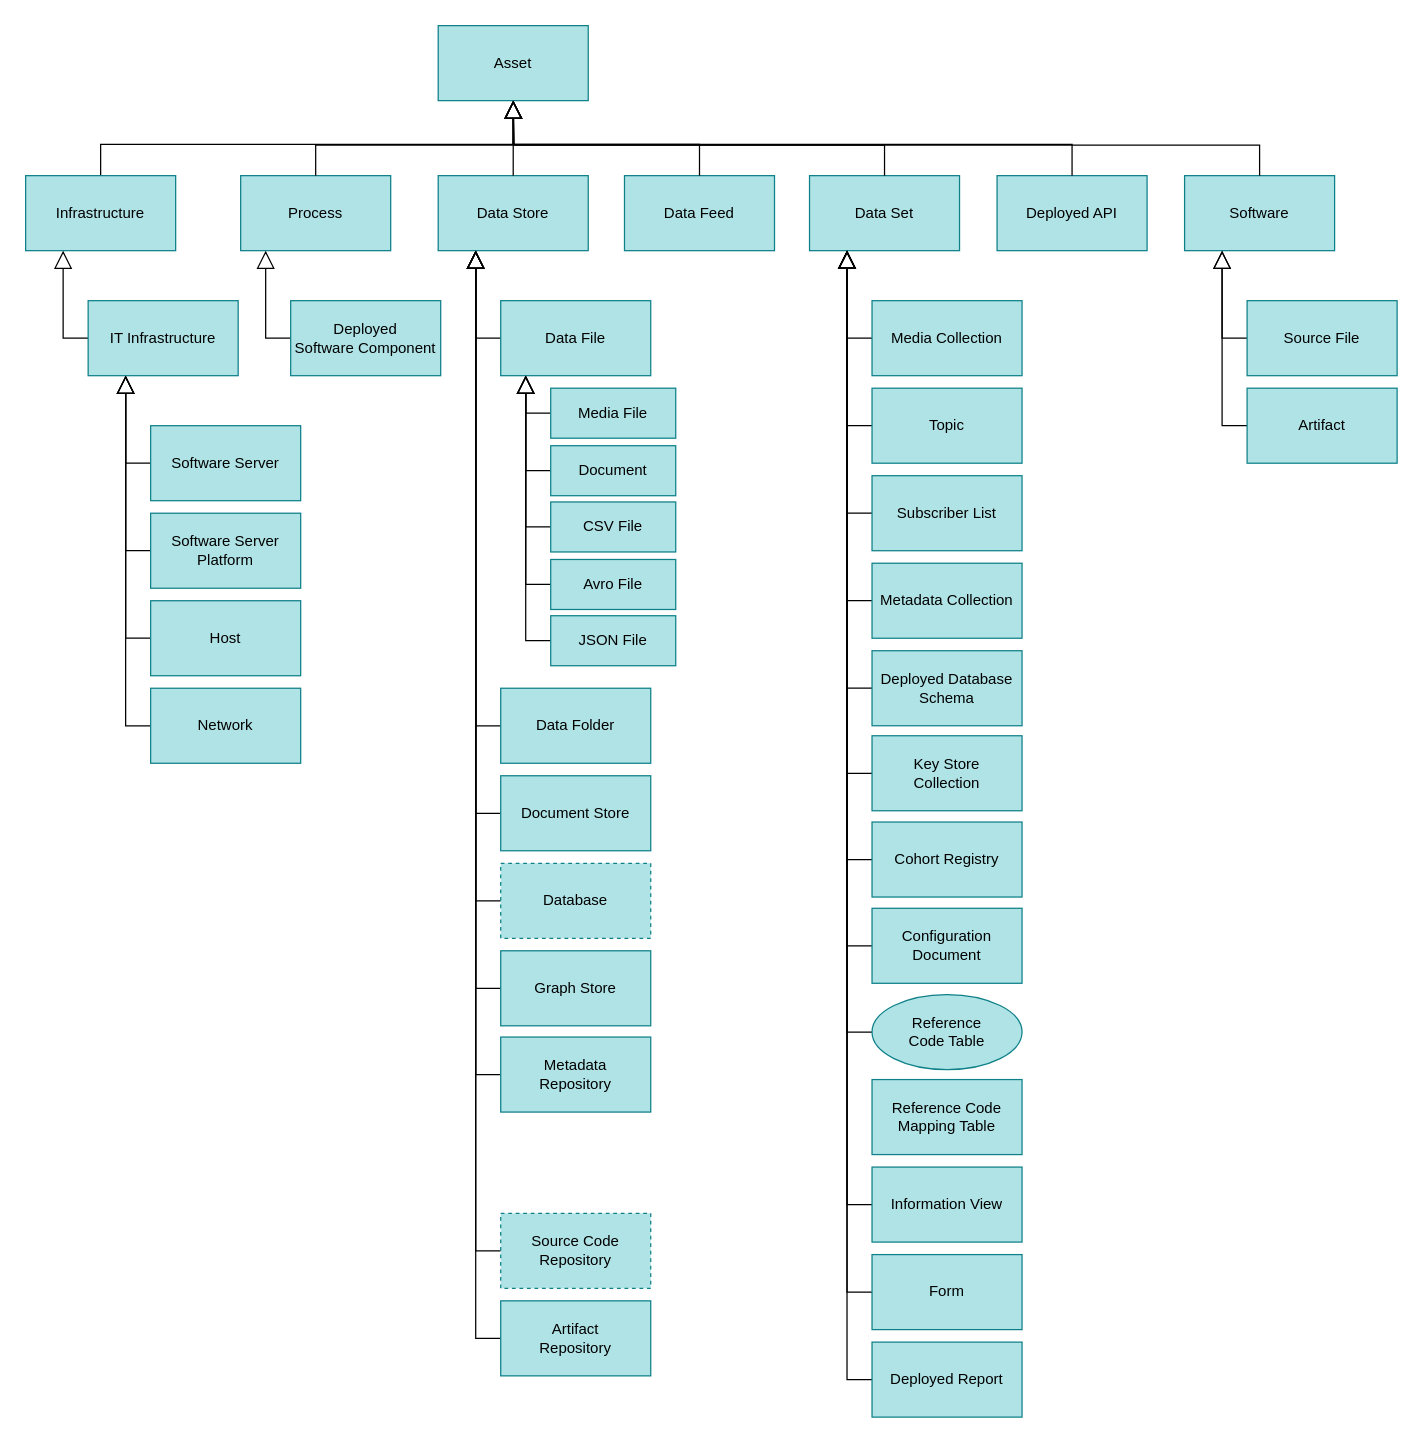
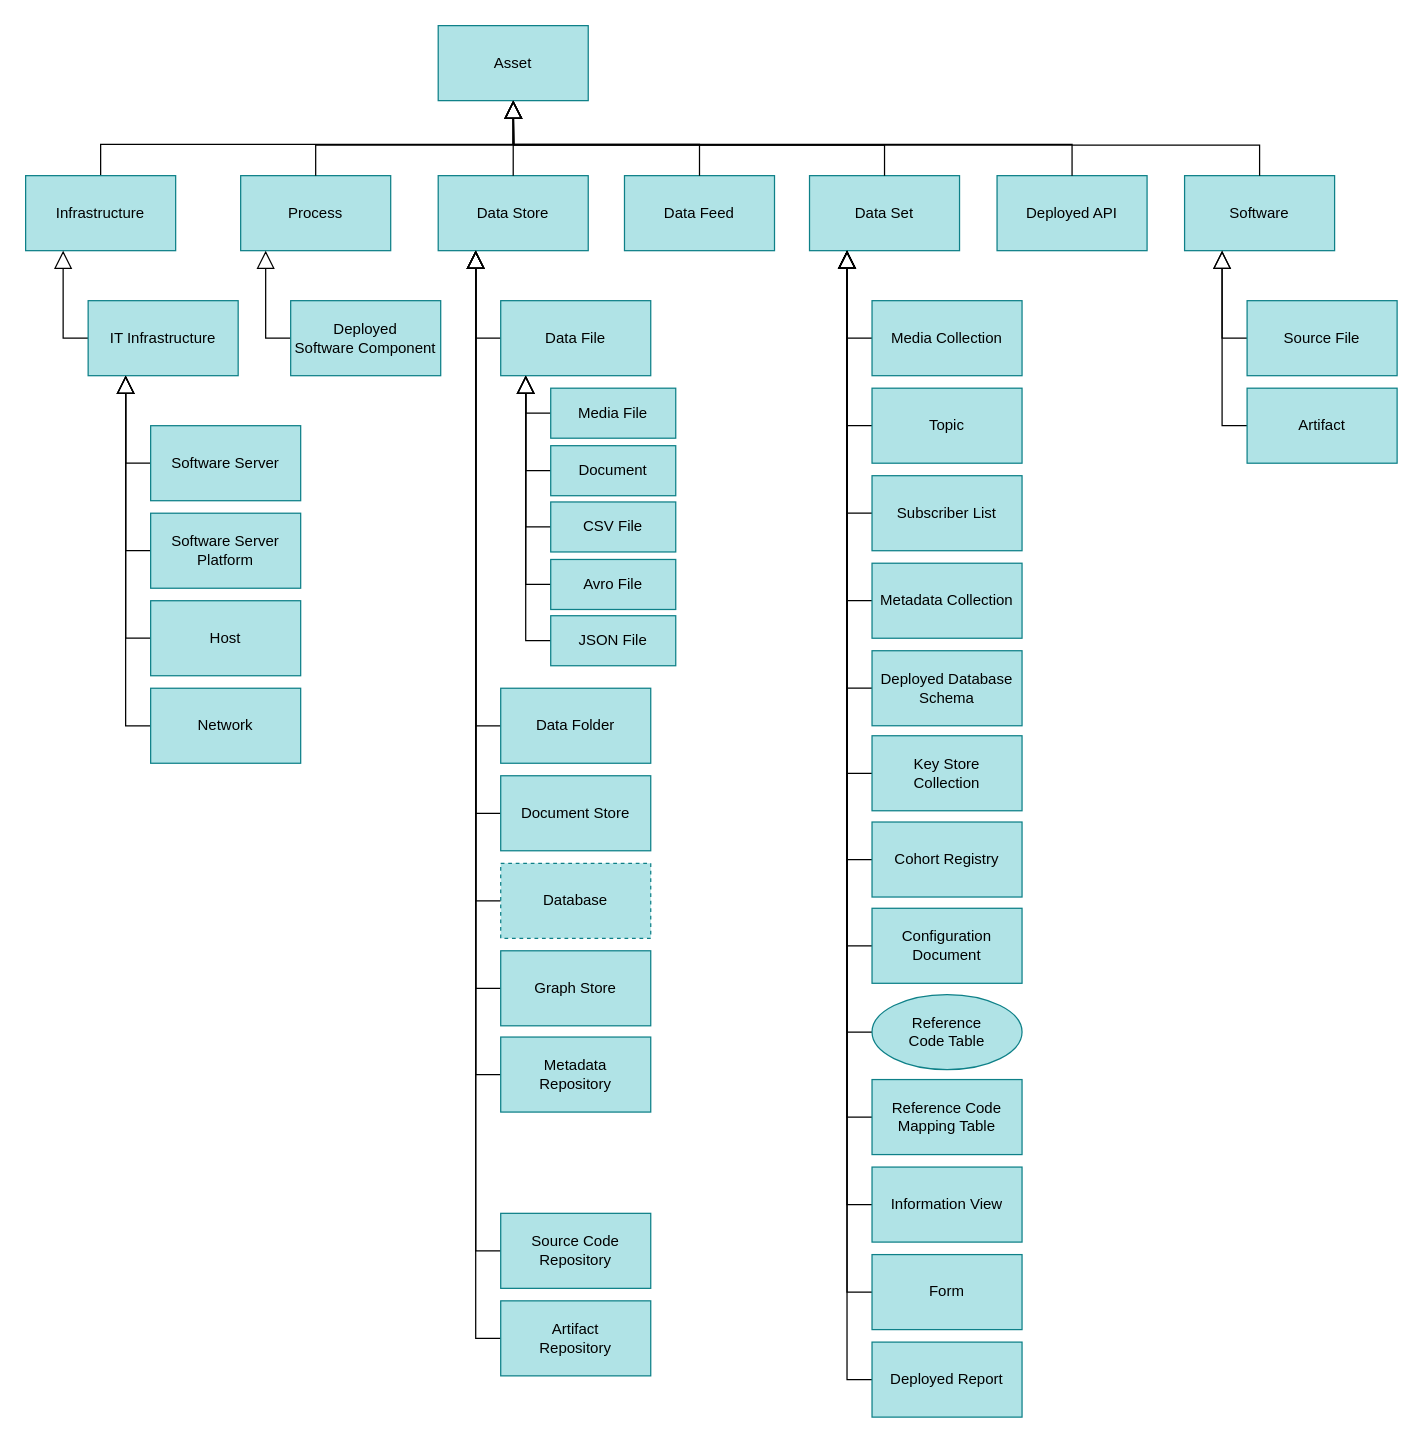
edge "Reference Code Mapping Table" -> "Data Set": added
node "Source Code Repository": style dashed -> solid
